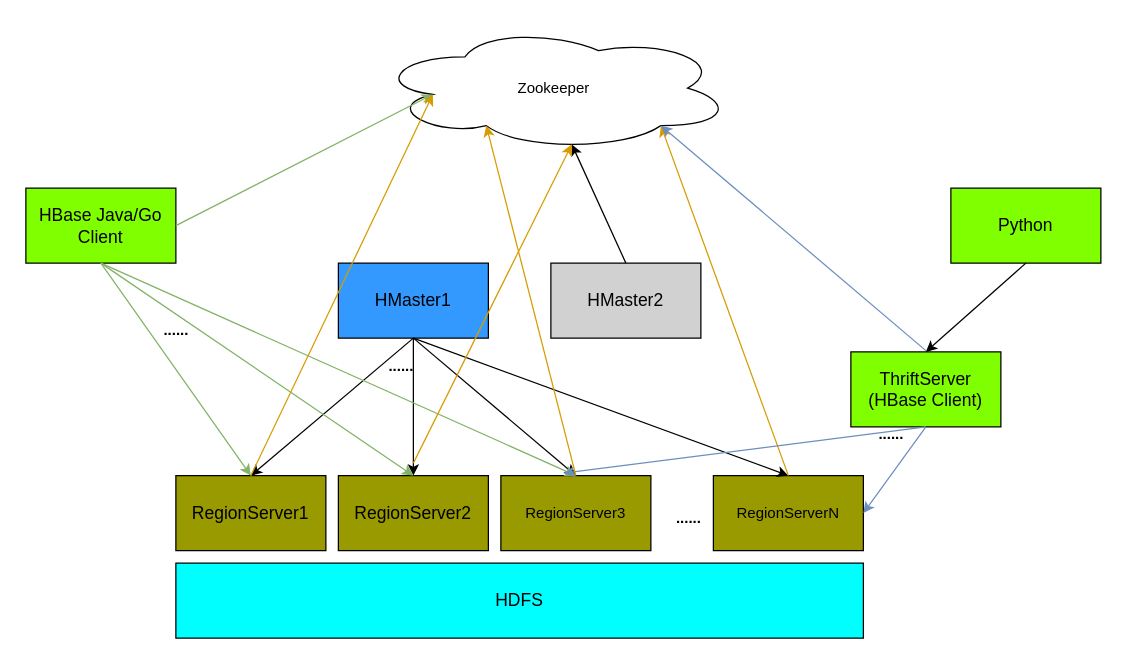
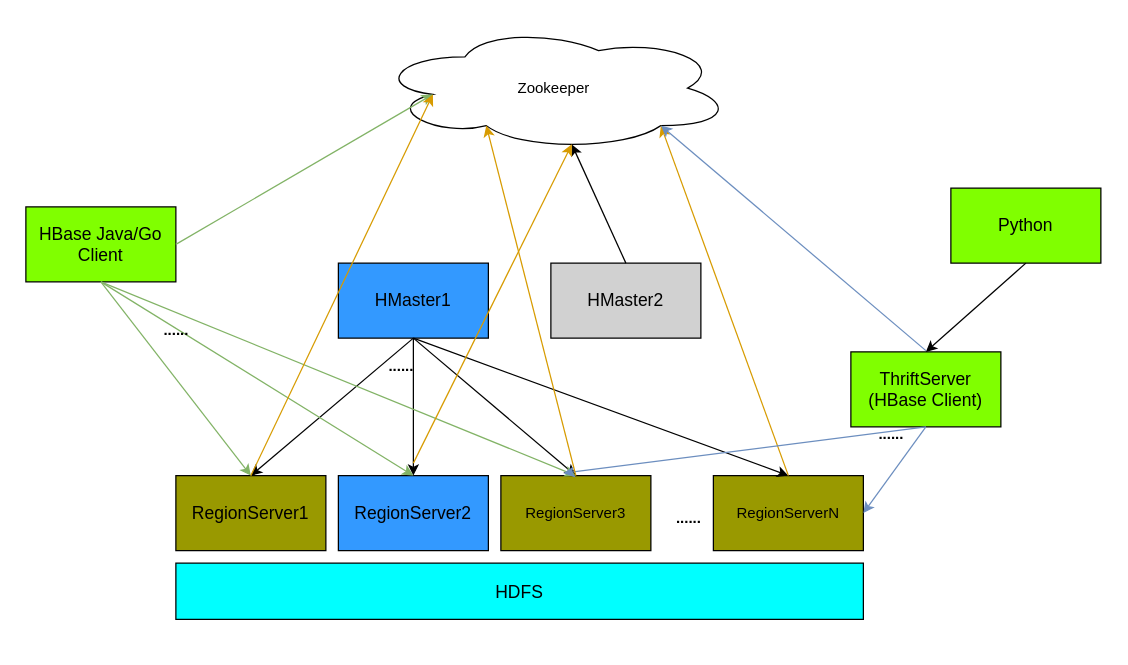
node "HBase Java/Go Client": moved (101, 226) -> (101, 244)
node "RegionServer2": fillcolor #999900 -> #3399ff
node "HDFS": size 688x75 -> 688x56
